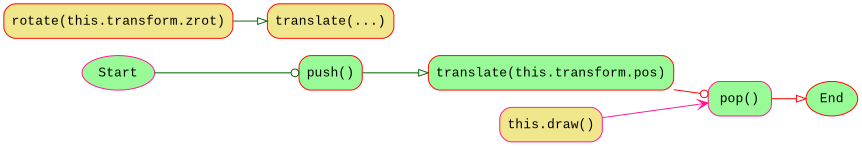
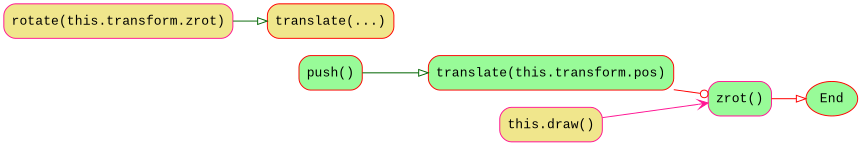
node "rotate(this.transform.zrot)": color red -> deeppink
node "Start": removed
node "pop()": label "pop()" -> "zrot()"
